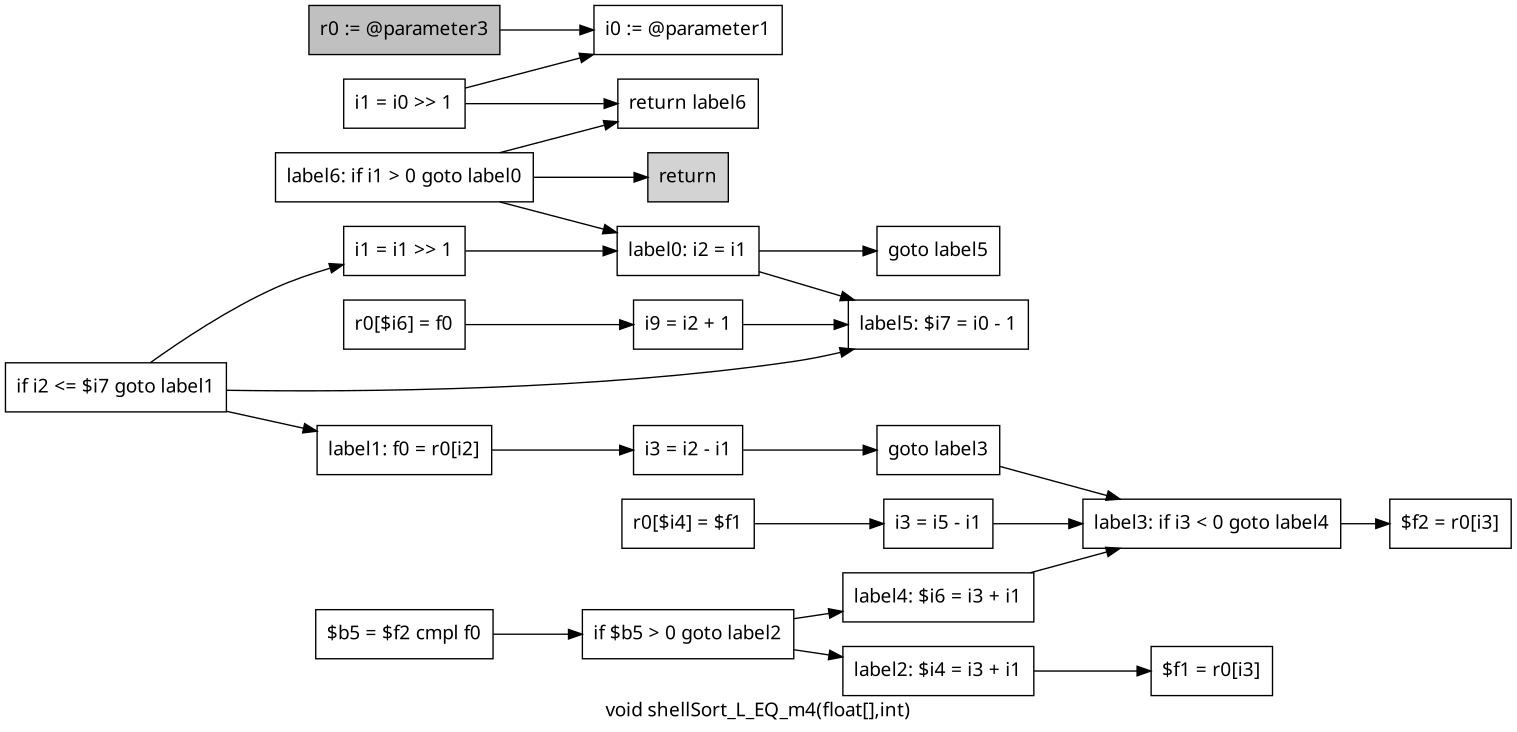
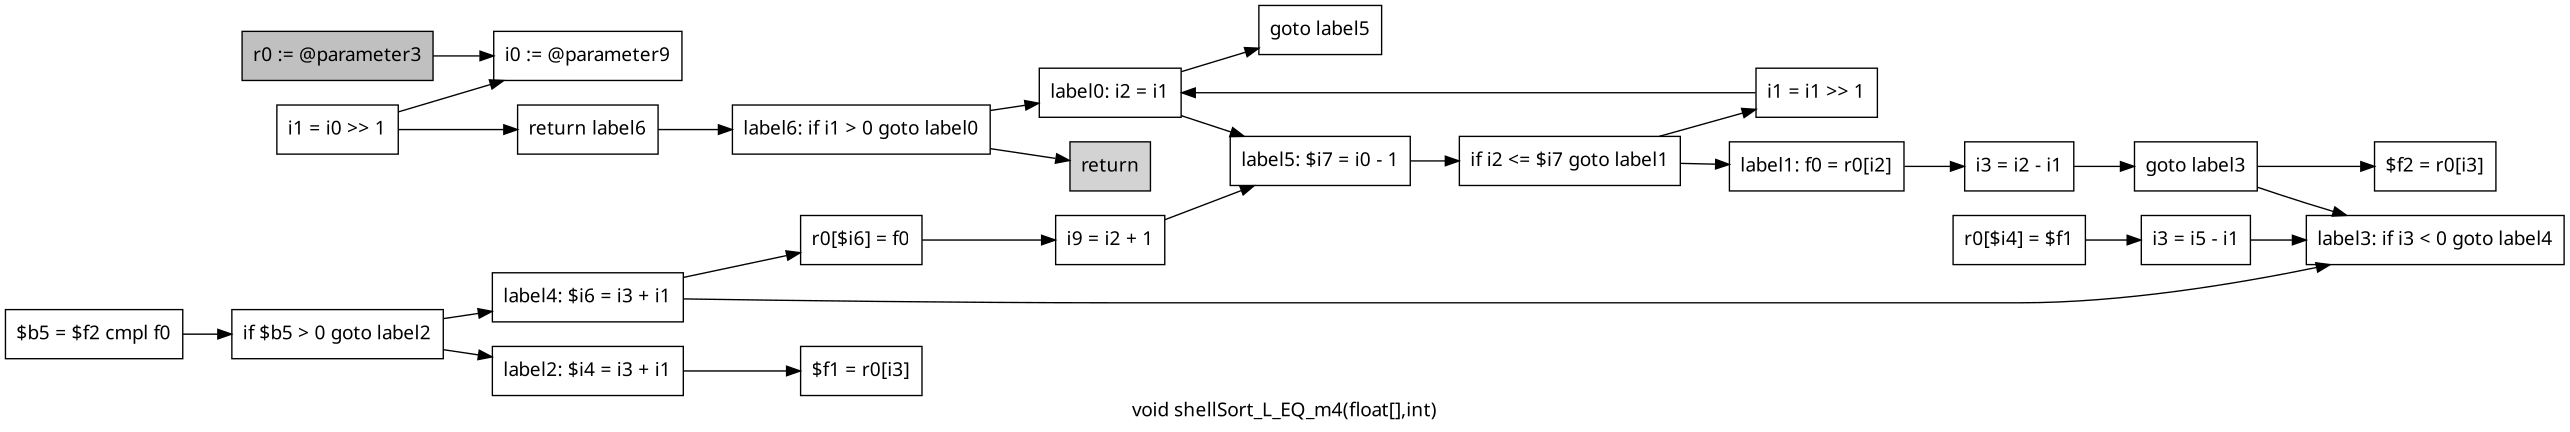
node "i0 := @parameter1": label "i0 := @parameter1" -> "i0 := @parameter9"
edge "label6: if i1 > 0 goto label0" -> "return label6": reversed
edge "label4: $i6 = i3 + i1" -> "r0[$i6] = f0": added
edge "if i2 <= $i7 goto label1" -> "label5: $i7 = i0 - 1": reversed
edge "label3: if i3 < 0 goto label4" -> "$f2 = r0[i3]": now "goto label3" -> "$f2 = r0[i3]"
